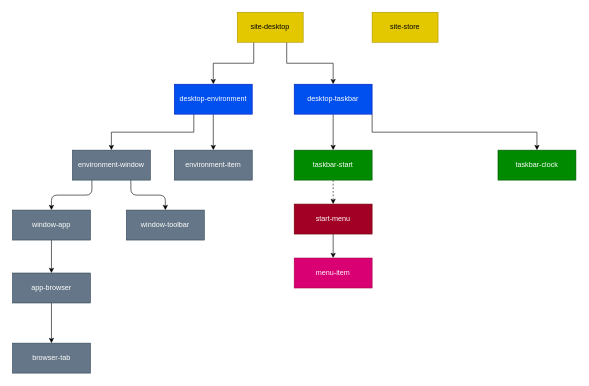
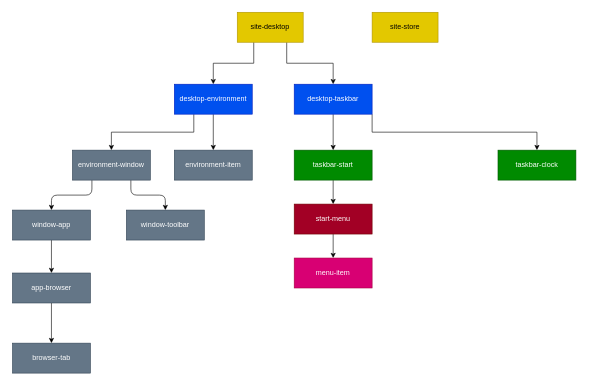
edge "taskbar-start" -> "start-menu": style dashed -> solid
